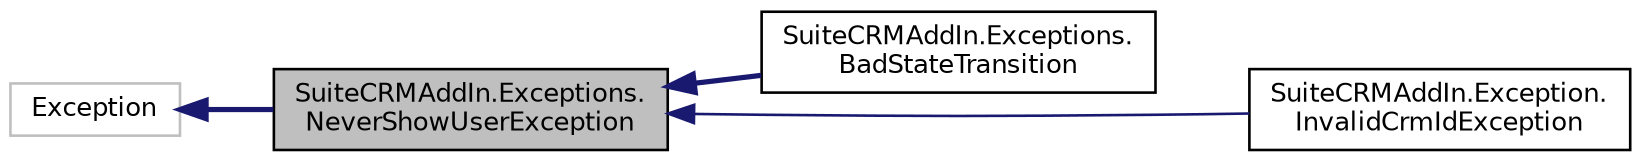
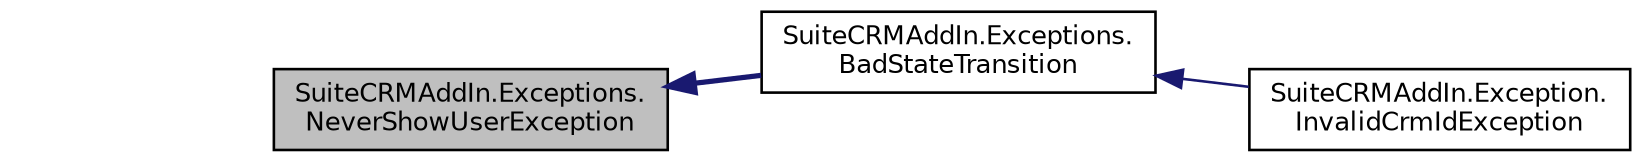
node "Exception": removed
edge "SuiteCRMAddIn.Exception. InvalidCrmIdException" -> "SuiteCRMAddIn.Exceptions. NeverShowUserException": now "SuiteCRMAddIn.Exception. InvalidCrmIdException" -> "SuiteCRMAddIn.Exceptions. BadStateTransition"
